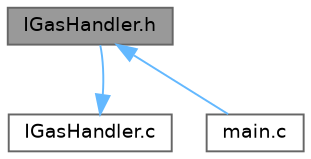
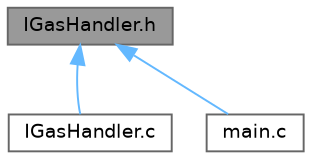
edge "IGasHandler.h" -> "IGasHandler.c": reversed
